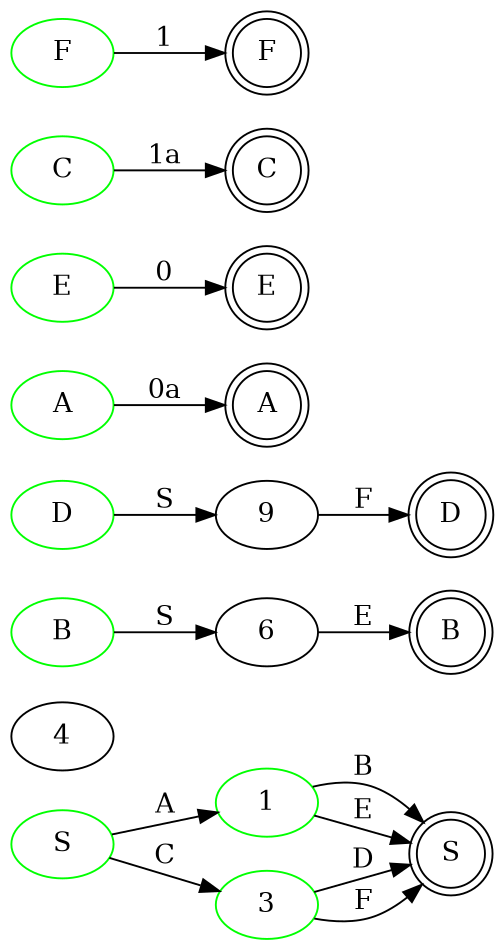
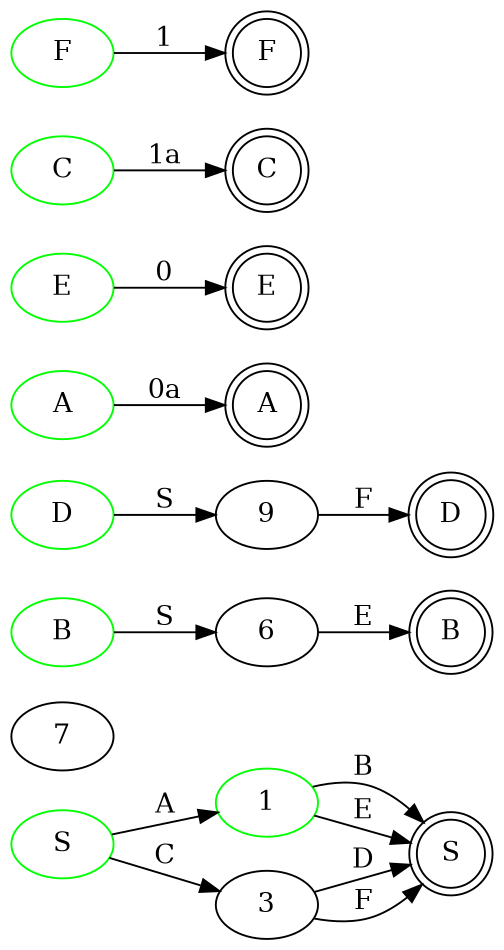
node "4": label "4" -> "7"
node "3": color green -> black
